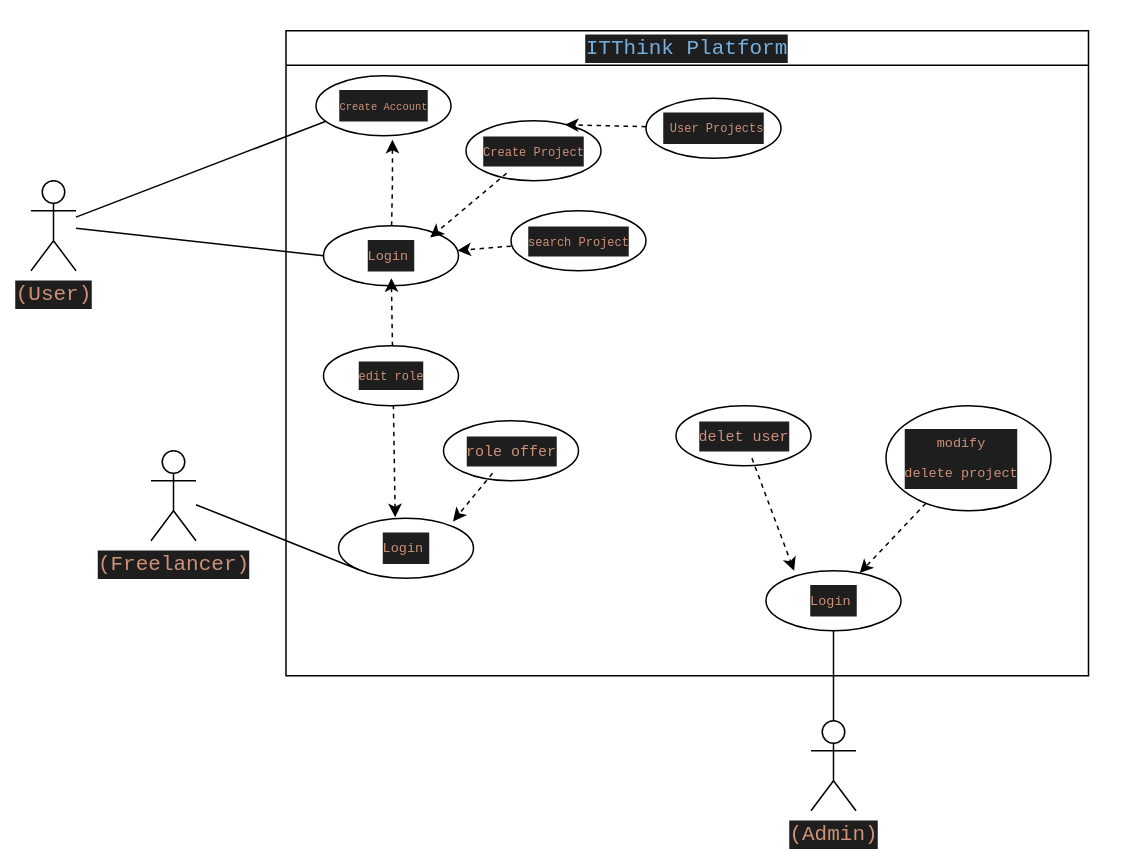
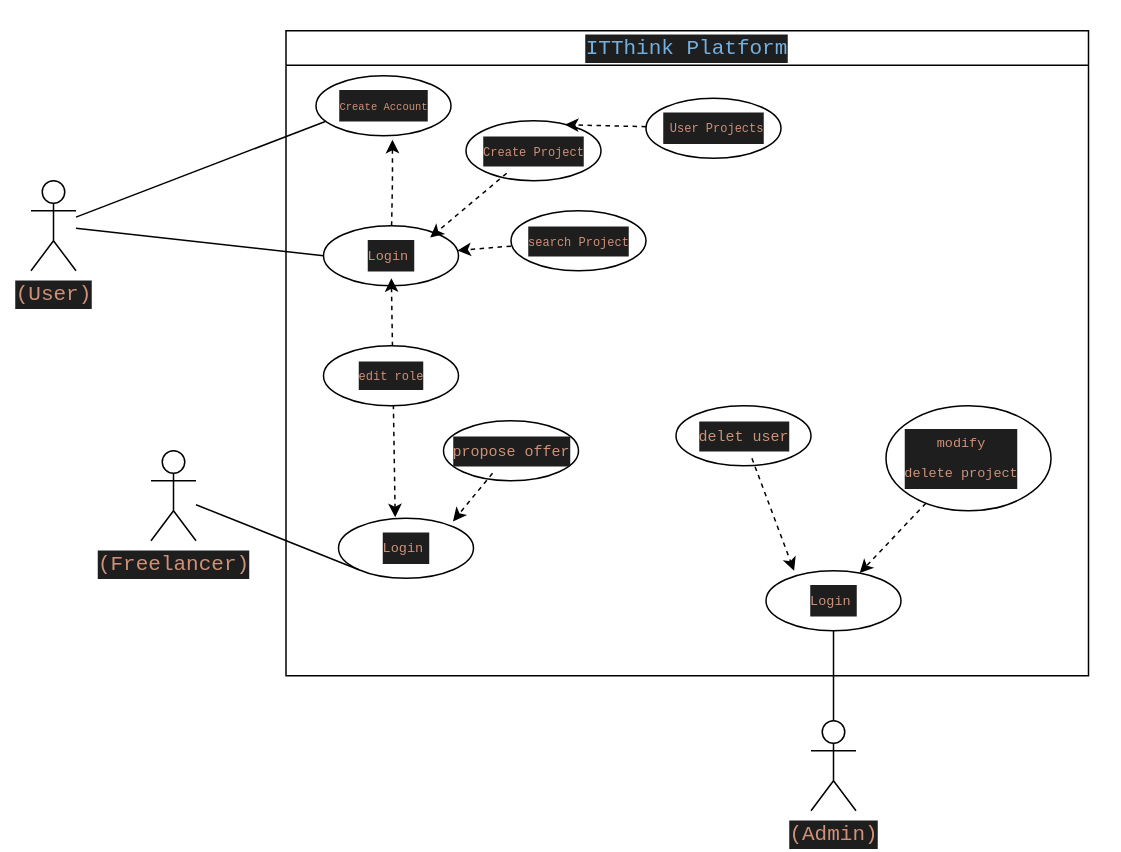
node "role offer": label "role offer" -> "propose offer"
